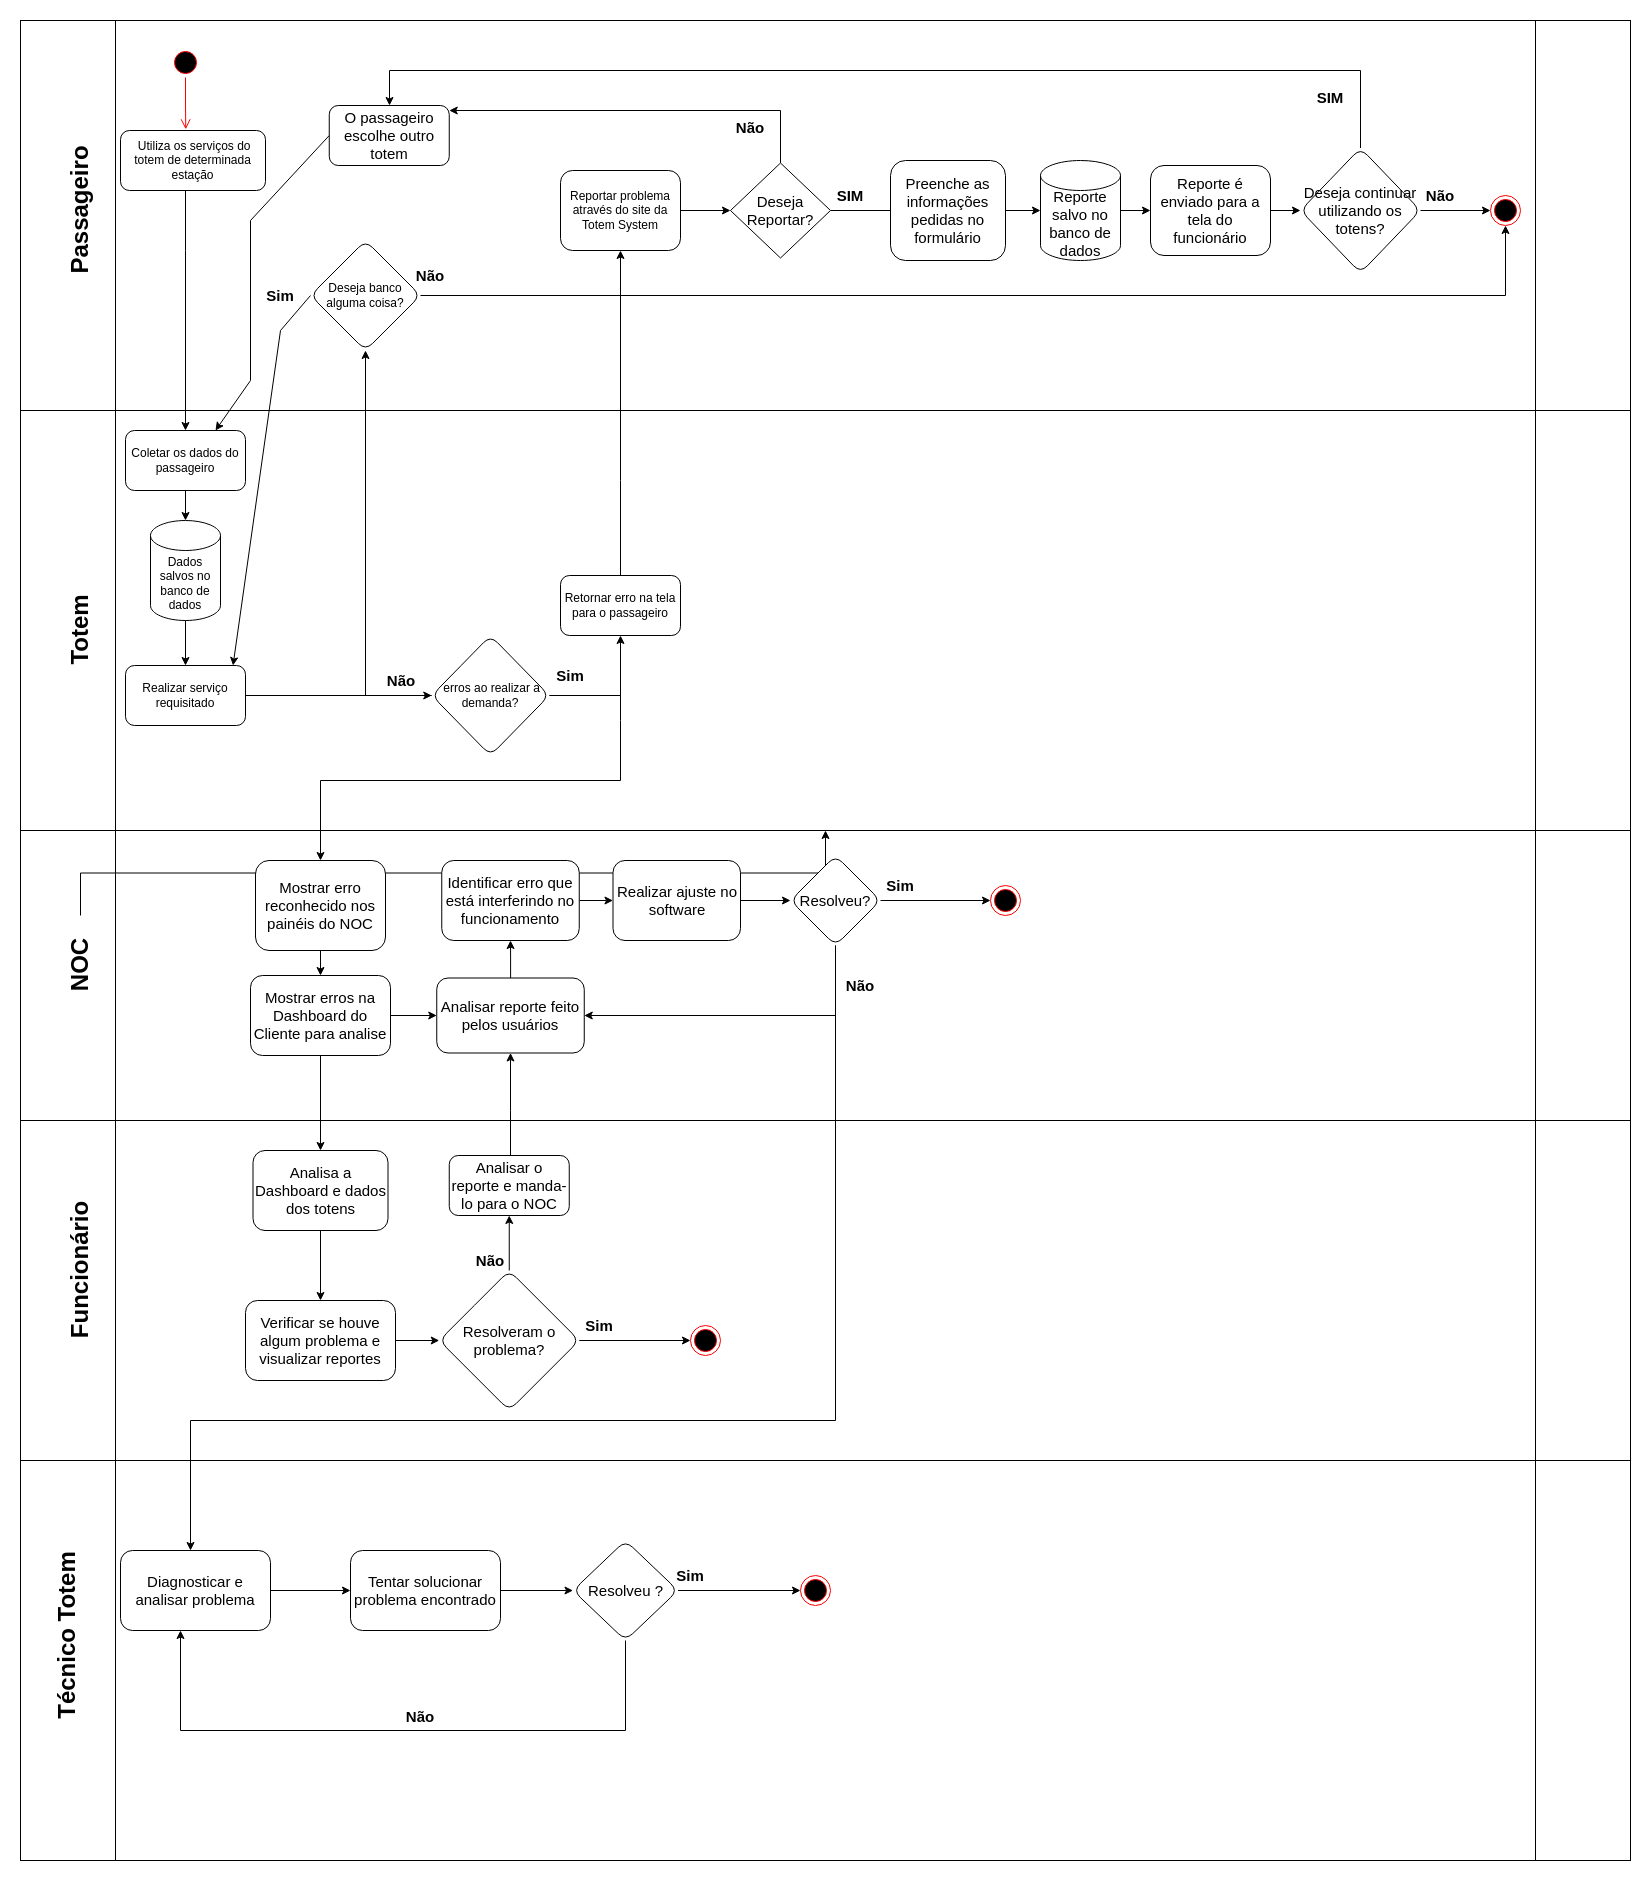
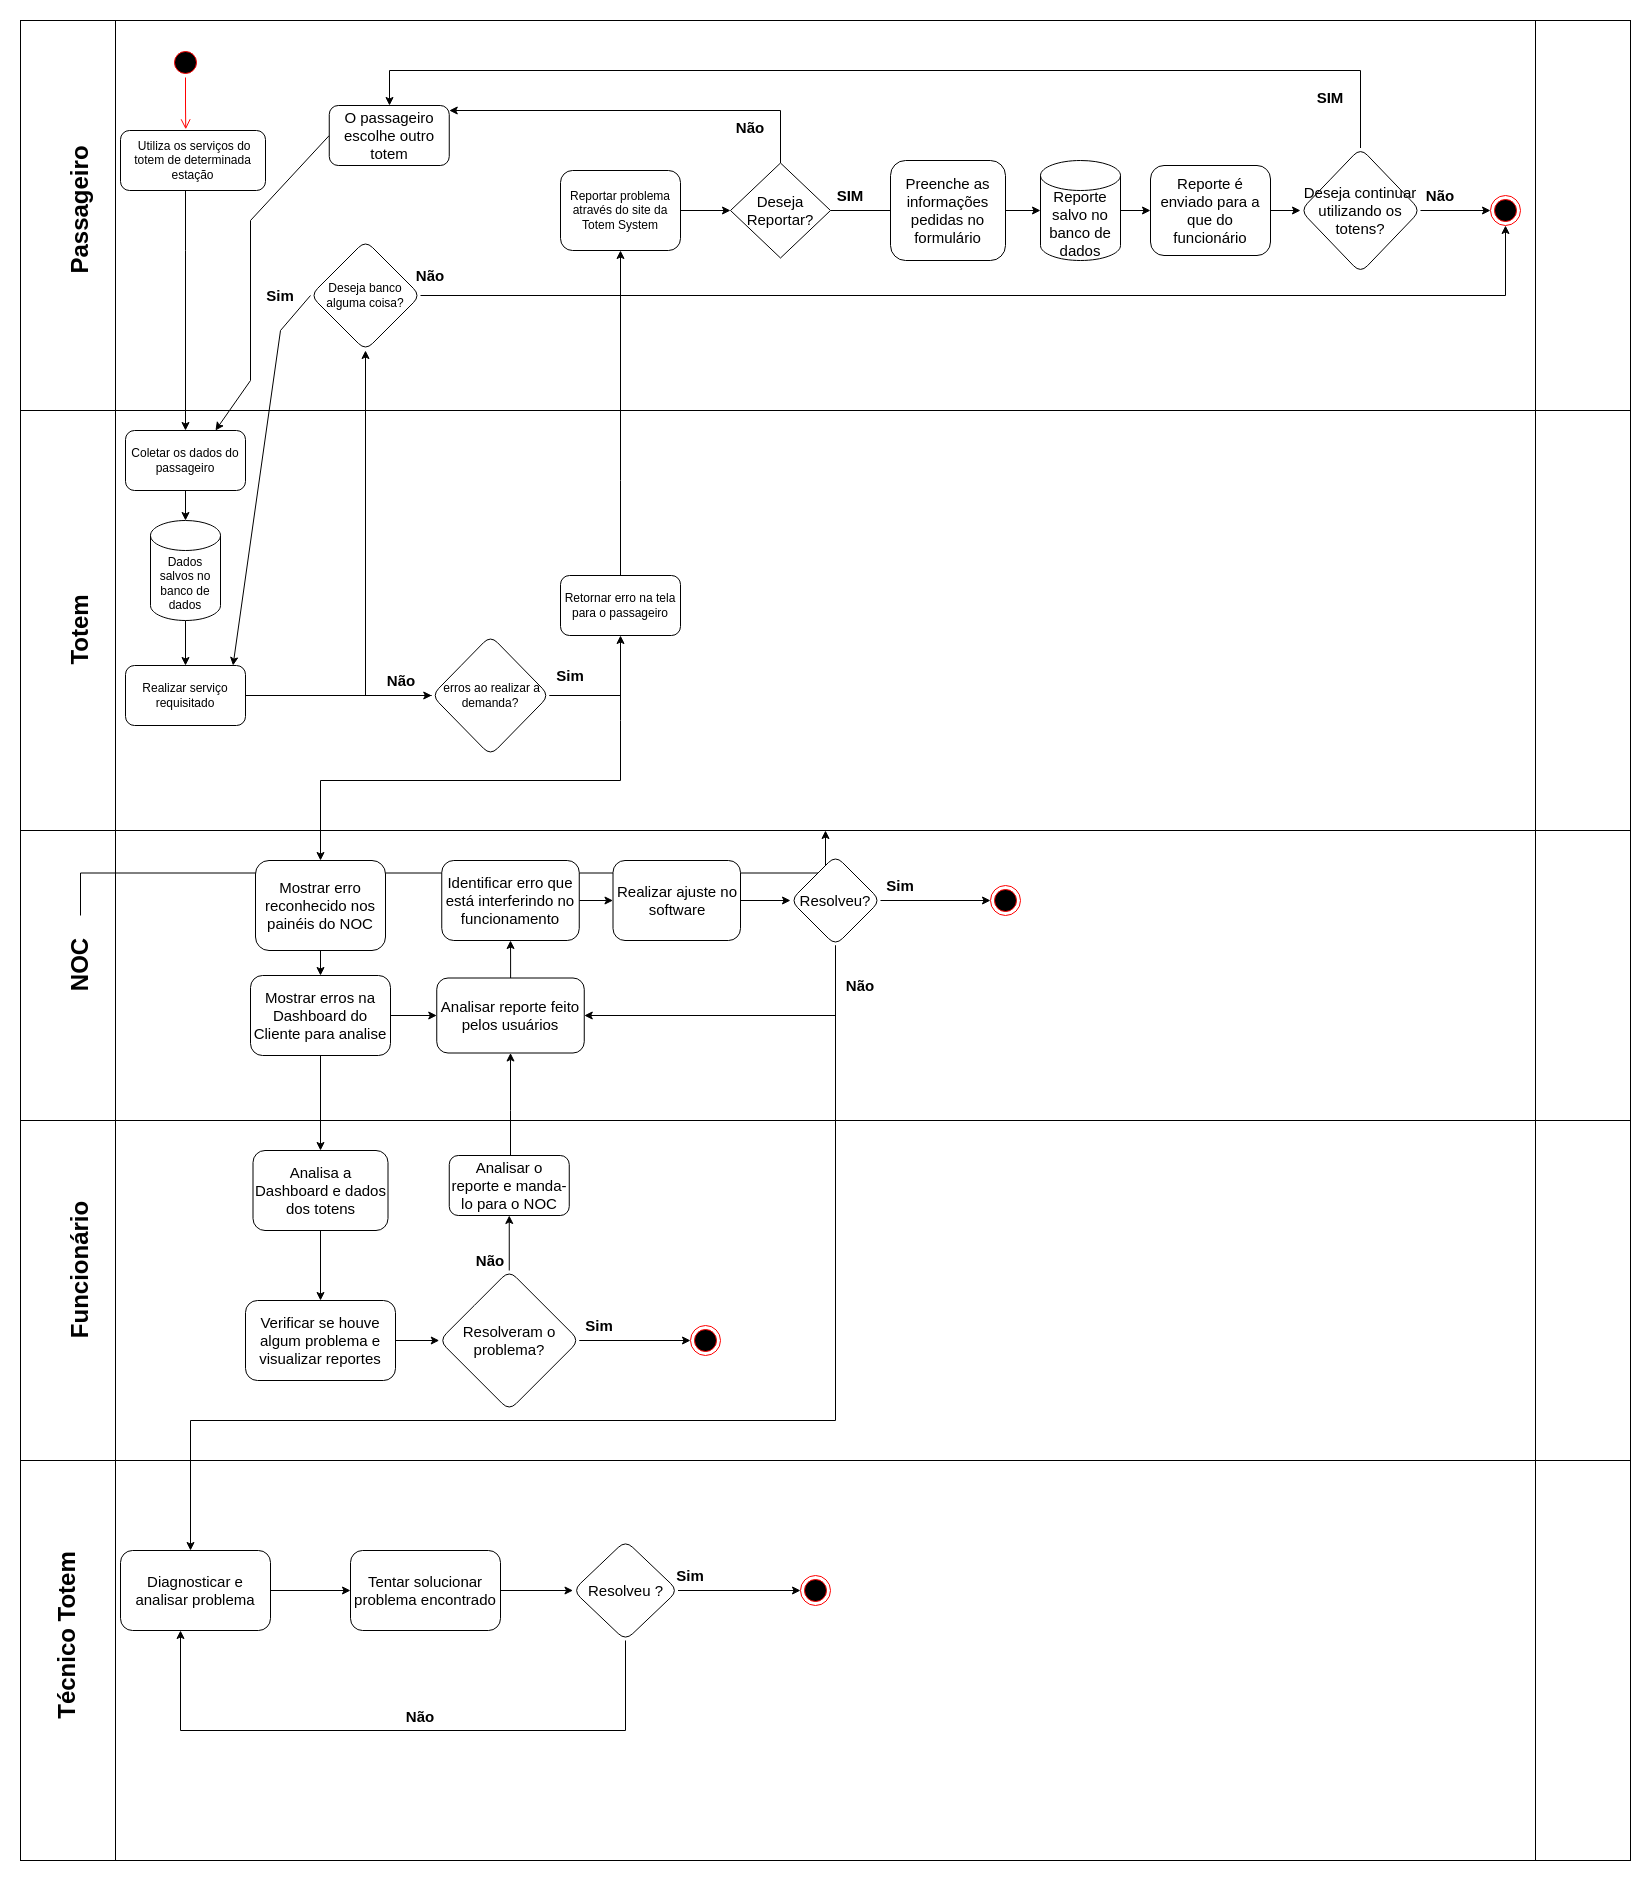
node "Reporte é enviado para a tela do funcionário": label "Reporte é enviado para a tela do funcionário" -> "Reporte é enviado para a que do funcionário"
